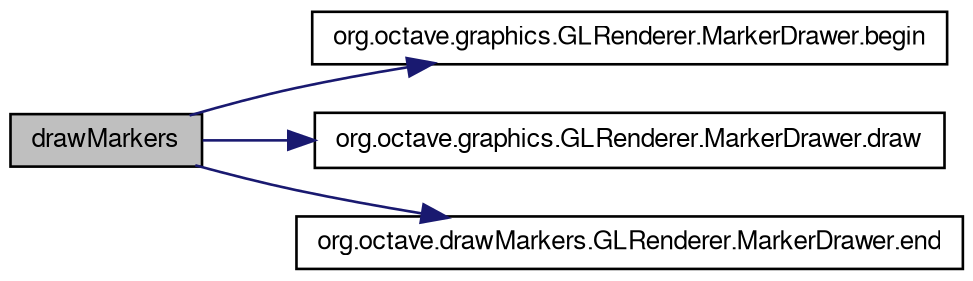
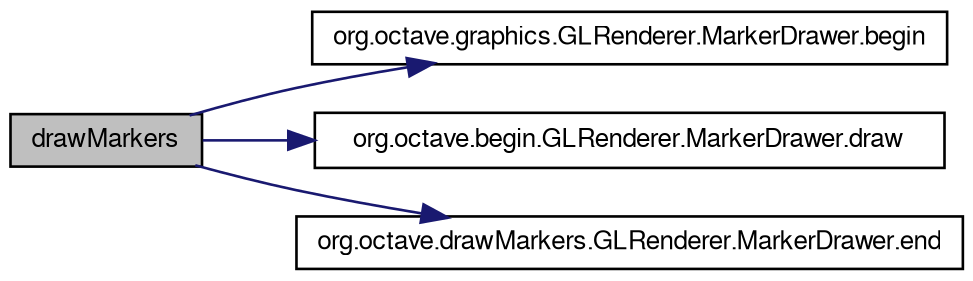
node "org.octave.graphics.GLRenderer.MarkerDrawer.draw": label "org.octave.graphics.GLRenderer.MarkerDrawer.draw" -> "org.octave.begin.GLRenderer.MarkerDrawer.draw"
